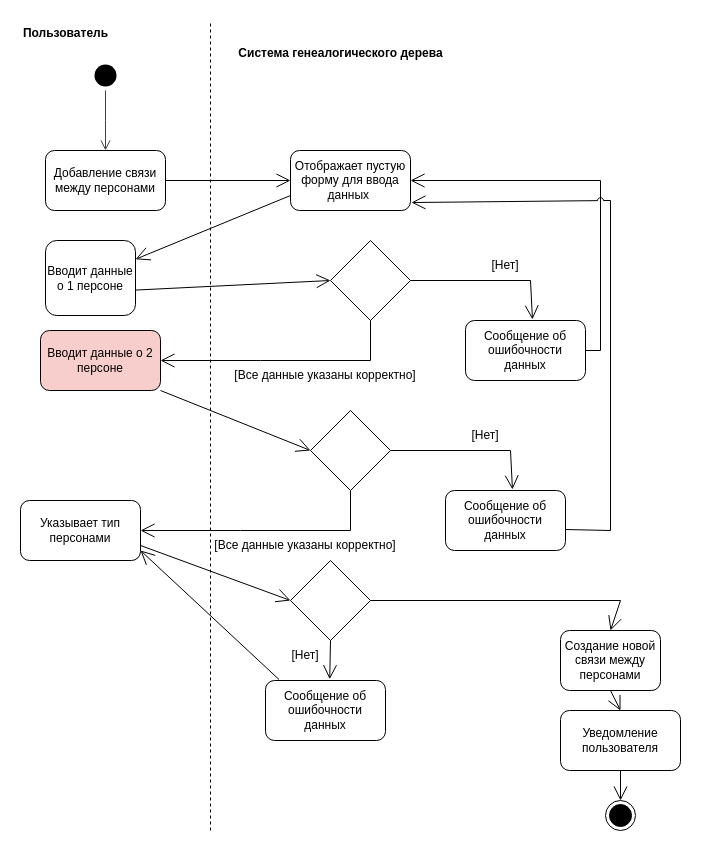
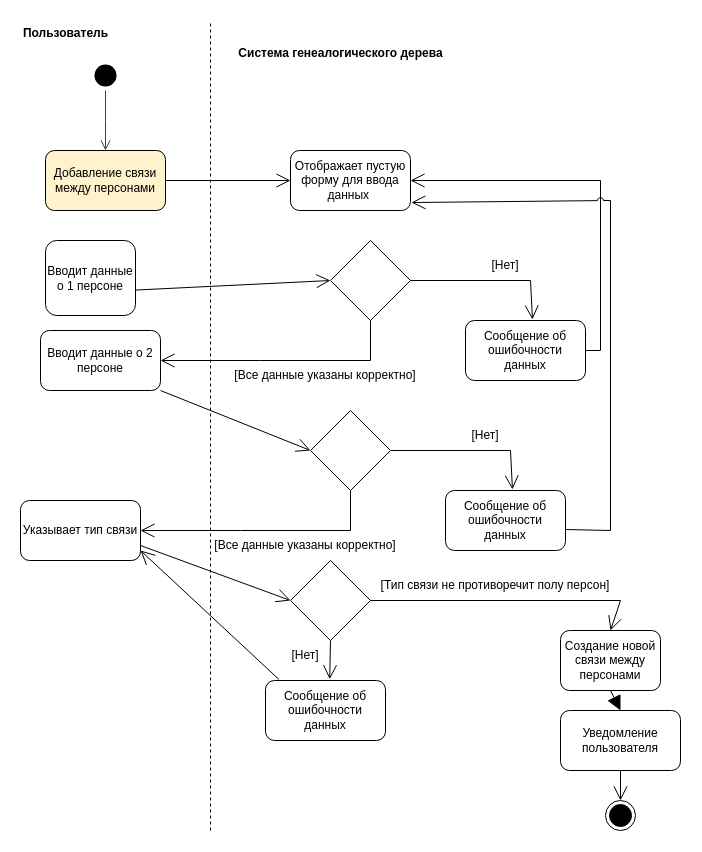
node "Добавление связи между персонами": fillcolor #ffffff -> #fff2cc
edge "Отображает пустую форму для ввода данных" -> "Вводит данные о 1 персоне": removed
node "Вводит данные о 2 персоне": fillcolor #f8cecc -> #ffffff
node "Указывает тип персонами": label "Указывает тип персонами" -> "Указывает тип связи"
node "[Тип связи не противоречит полу персон]": added
edge "Создание новой связи между персонами" -> "Уведомление пользователя": arrowhead open -> block
